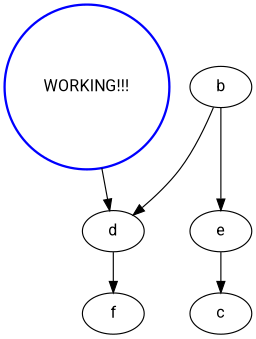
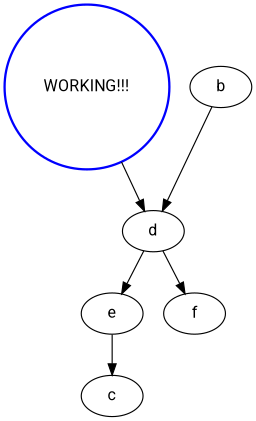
edge "b" -> "e": now "d" -> "e"
